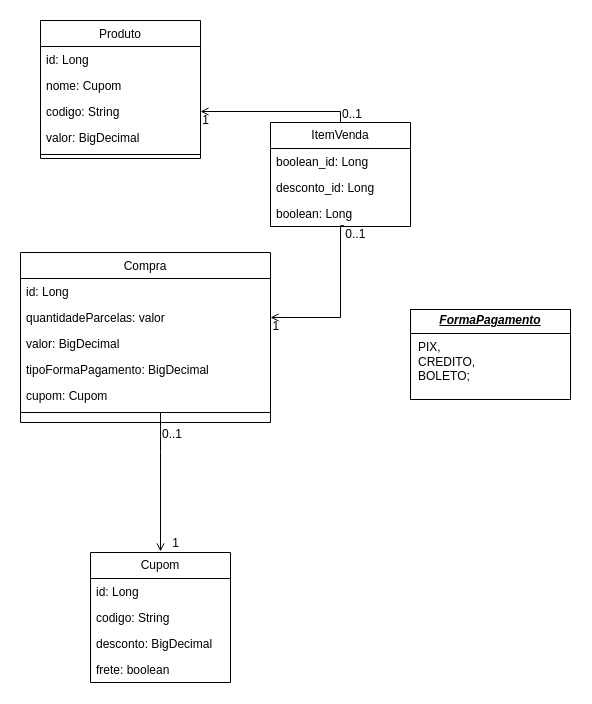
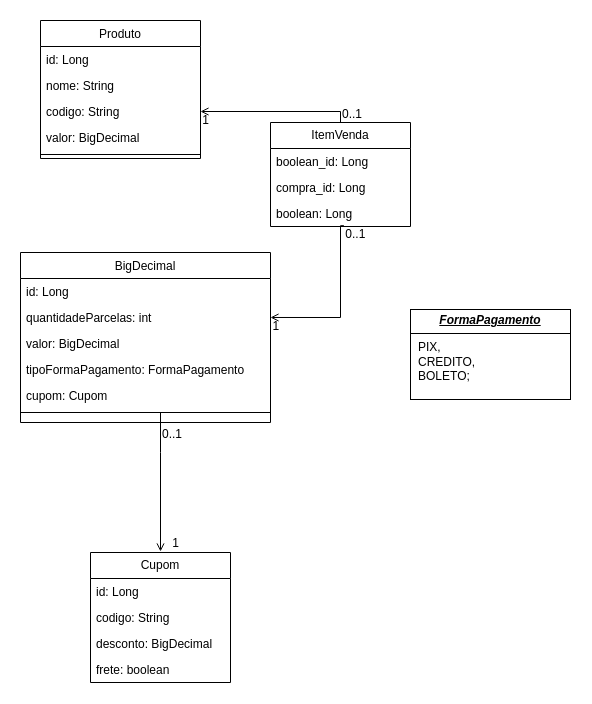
node "nome: Cupom": label "nome: Cupom" -> "nome: String"
node "desconto_id: Long": label "desconto_id: Long" -> "compra_id: Long"
node "Compra": label "Compra" -> "BigDecimal"
node "quantidadeParcelas: valor": label "quantidadeParcelas: valor" -> "quantidadeParcelas: int"
node "tipoFormaPagamento: BigDecimal": label "tipoFormaPagamento: BigDecimal" -> "tipoFormaPagamento: FormaPagamento"
